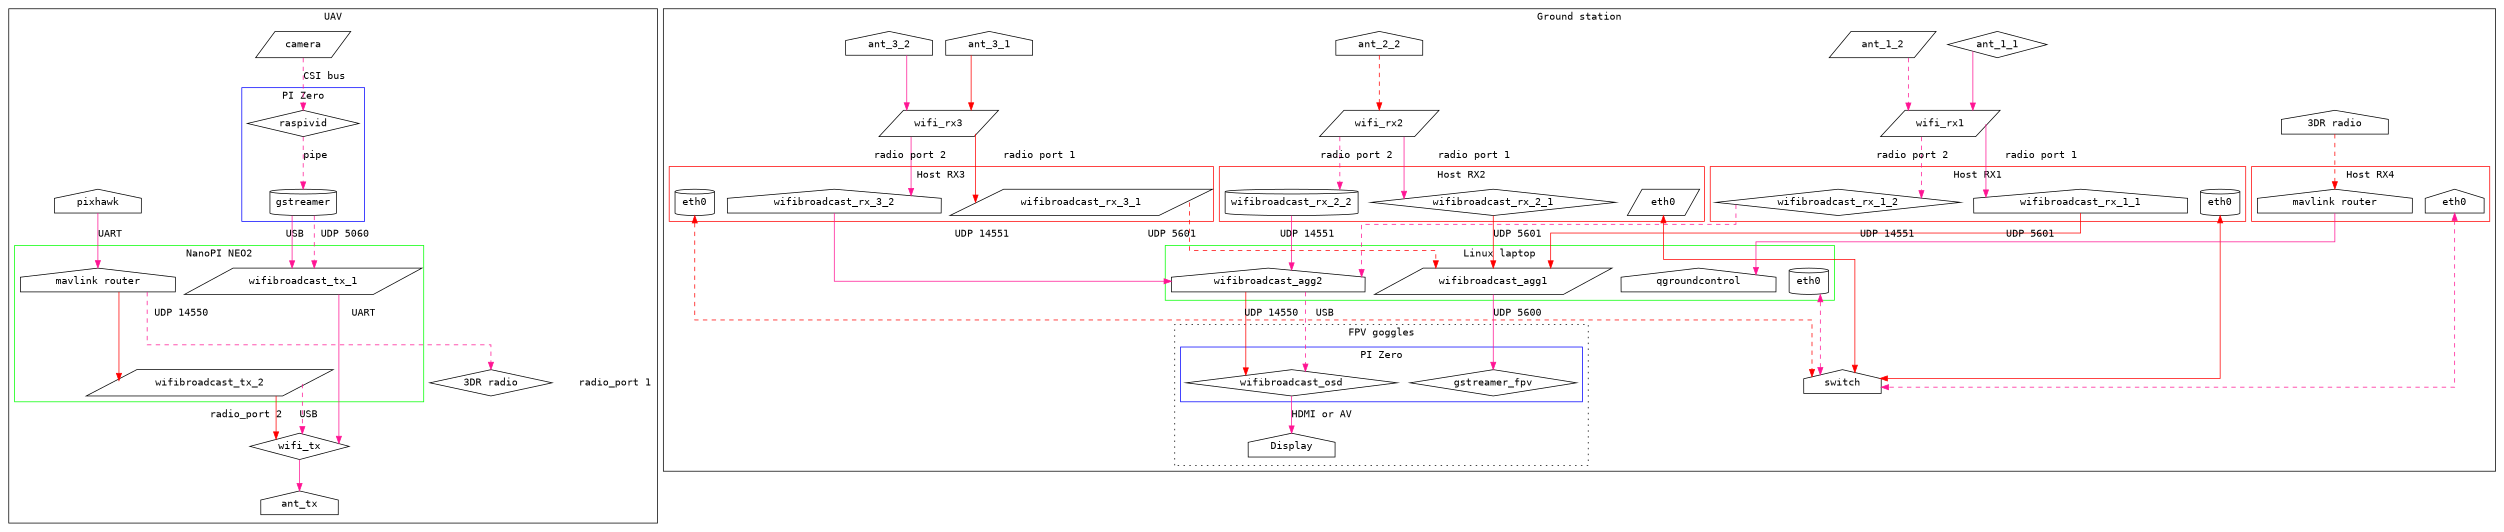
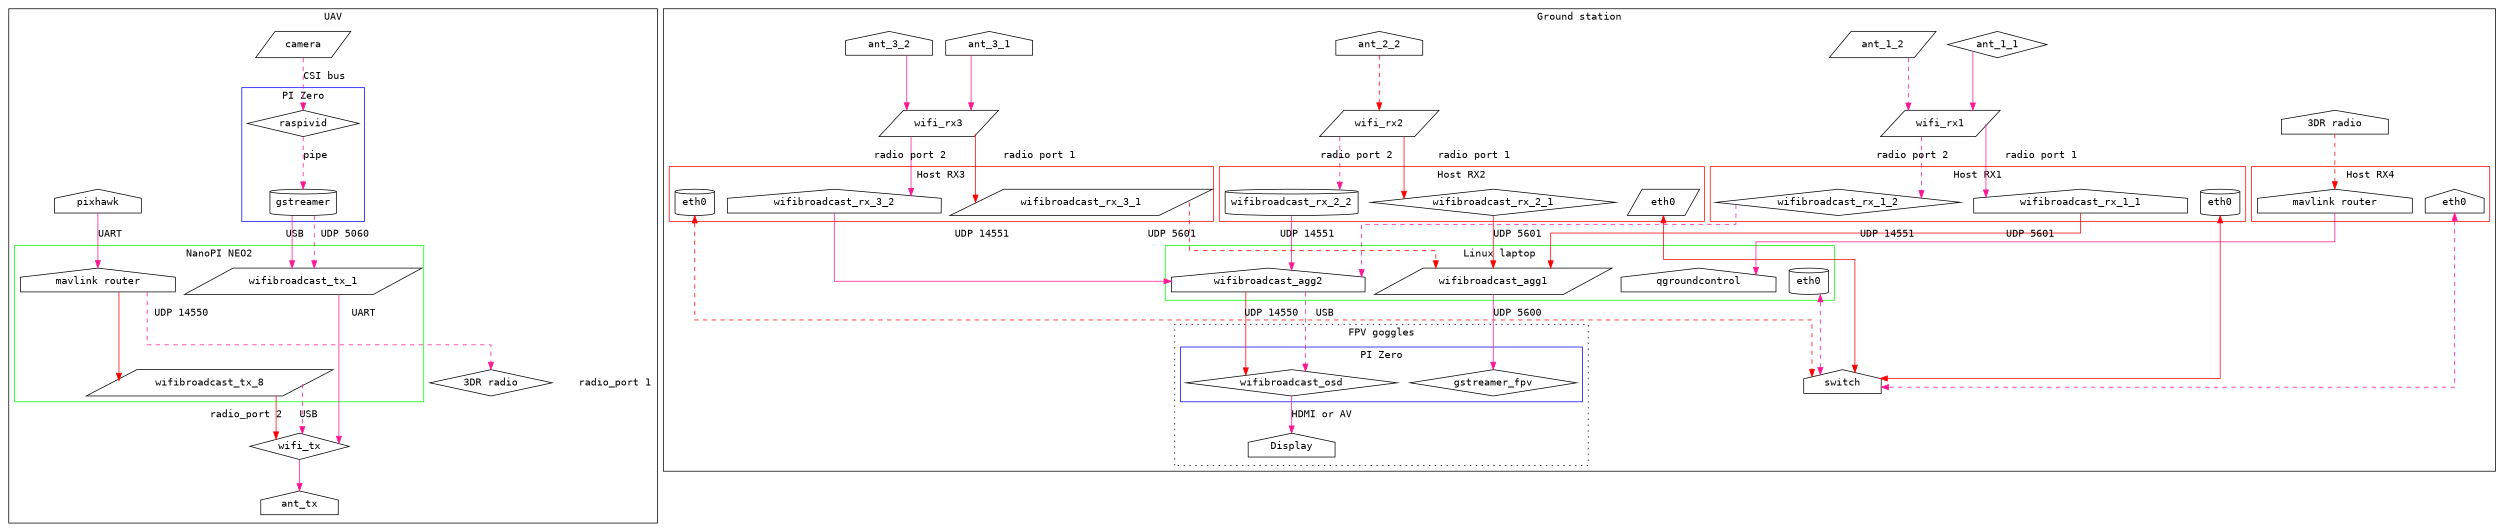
edge "ant_3_1" -> "wifi_rx3": color red -> deeppink
edge "wifi_rx2" -> "wifibroadcast_rx_2_1": color deeppink -> red
node "wifibroadcast_tx_2": label "wifibroadcast_tx_2" -> "wifibroadcast_tx_8"
